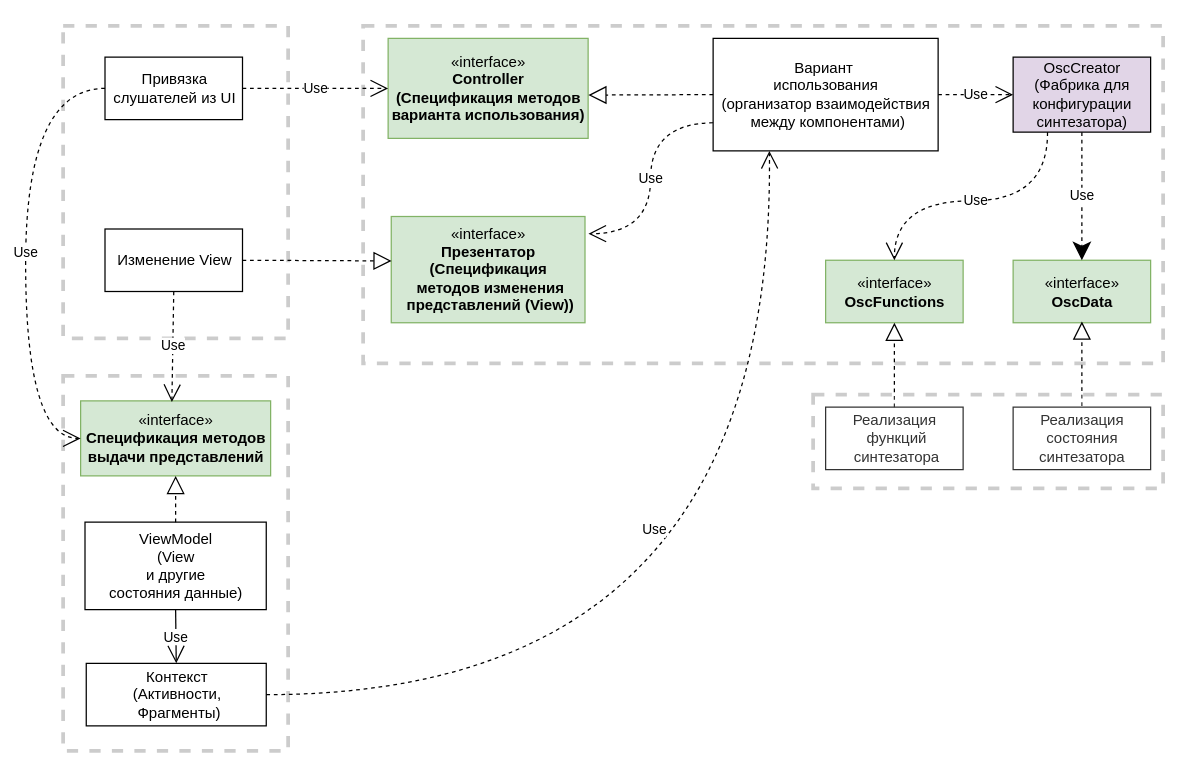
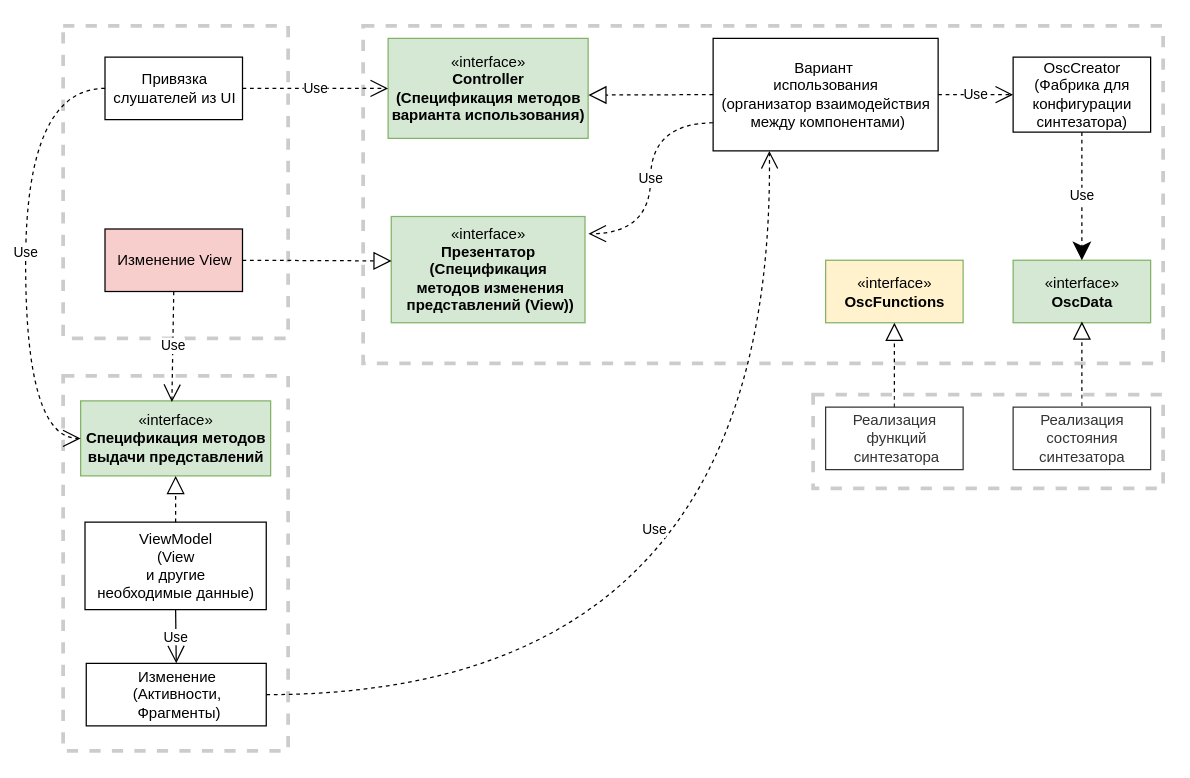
node "OscCreator (Фабрика для конфигурации синтезатора)": fillcolor #e1d5e7 -> #ffffff
edge "OscCreator (Фабрика для конфигурации синтезатора)" -> "«interface» OscFunctions": removed, label "Use"
node "Изменение View": fillcolor #ffffff -> #f8cecc
node "«interface» OscFunctions": fillcolor #d5e8d4 -> #fff2cc
node "ViewModel (View и другие состояния данные)": label "ViewModel (View и другие состояния данные)" -> "ViewModel (View и другие необходимые данные)"
node "Контекст (Активности, Фрагменты)": label "Контекст (Активности, Фрагменты)" -> "Изменение (Активности, Фрагменты)"
